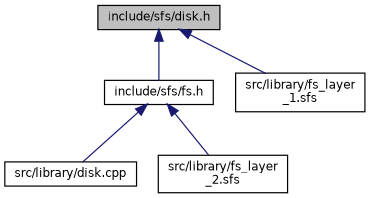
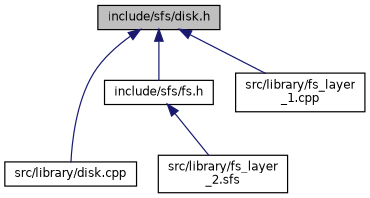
node "src/library/fs_layer _1.sfs": label "src/library/fs_layer _1.sfs" -> "src/library/fs_layer _1.cpp"
edge "src/library/disk.cpp" -> "include/sfs/fs.h": now "src/library/disk.cpp" -> "include/sfs/disk.h"
